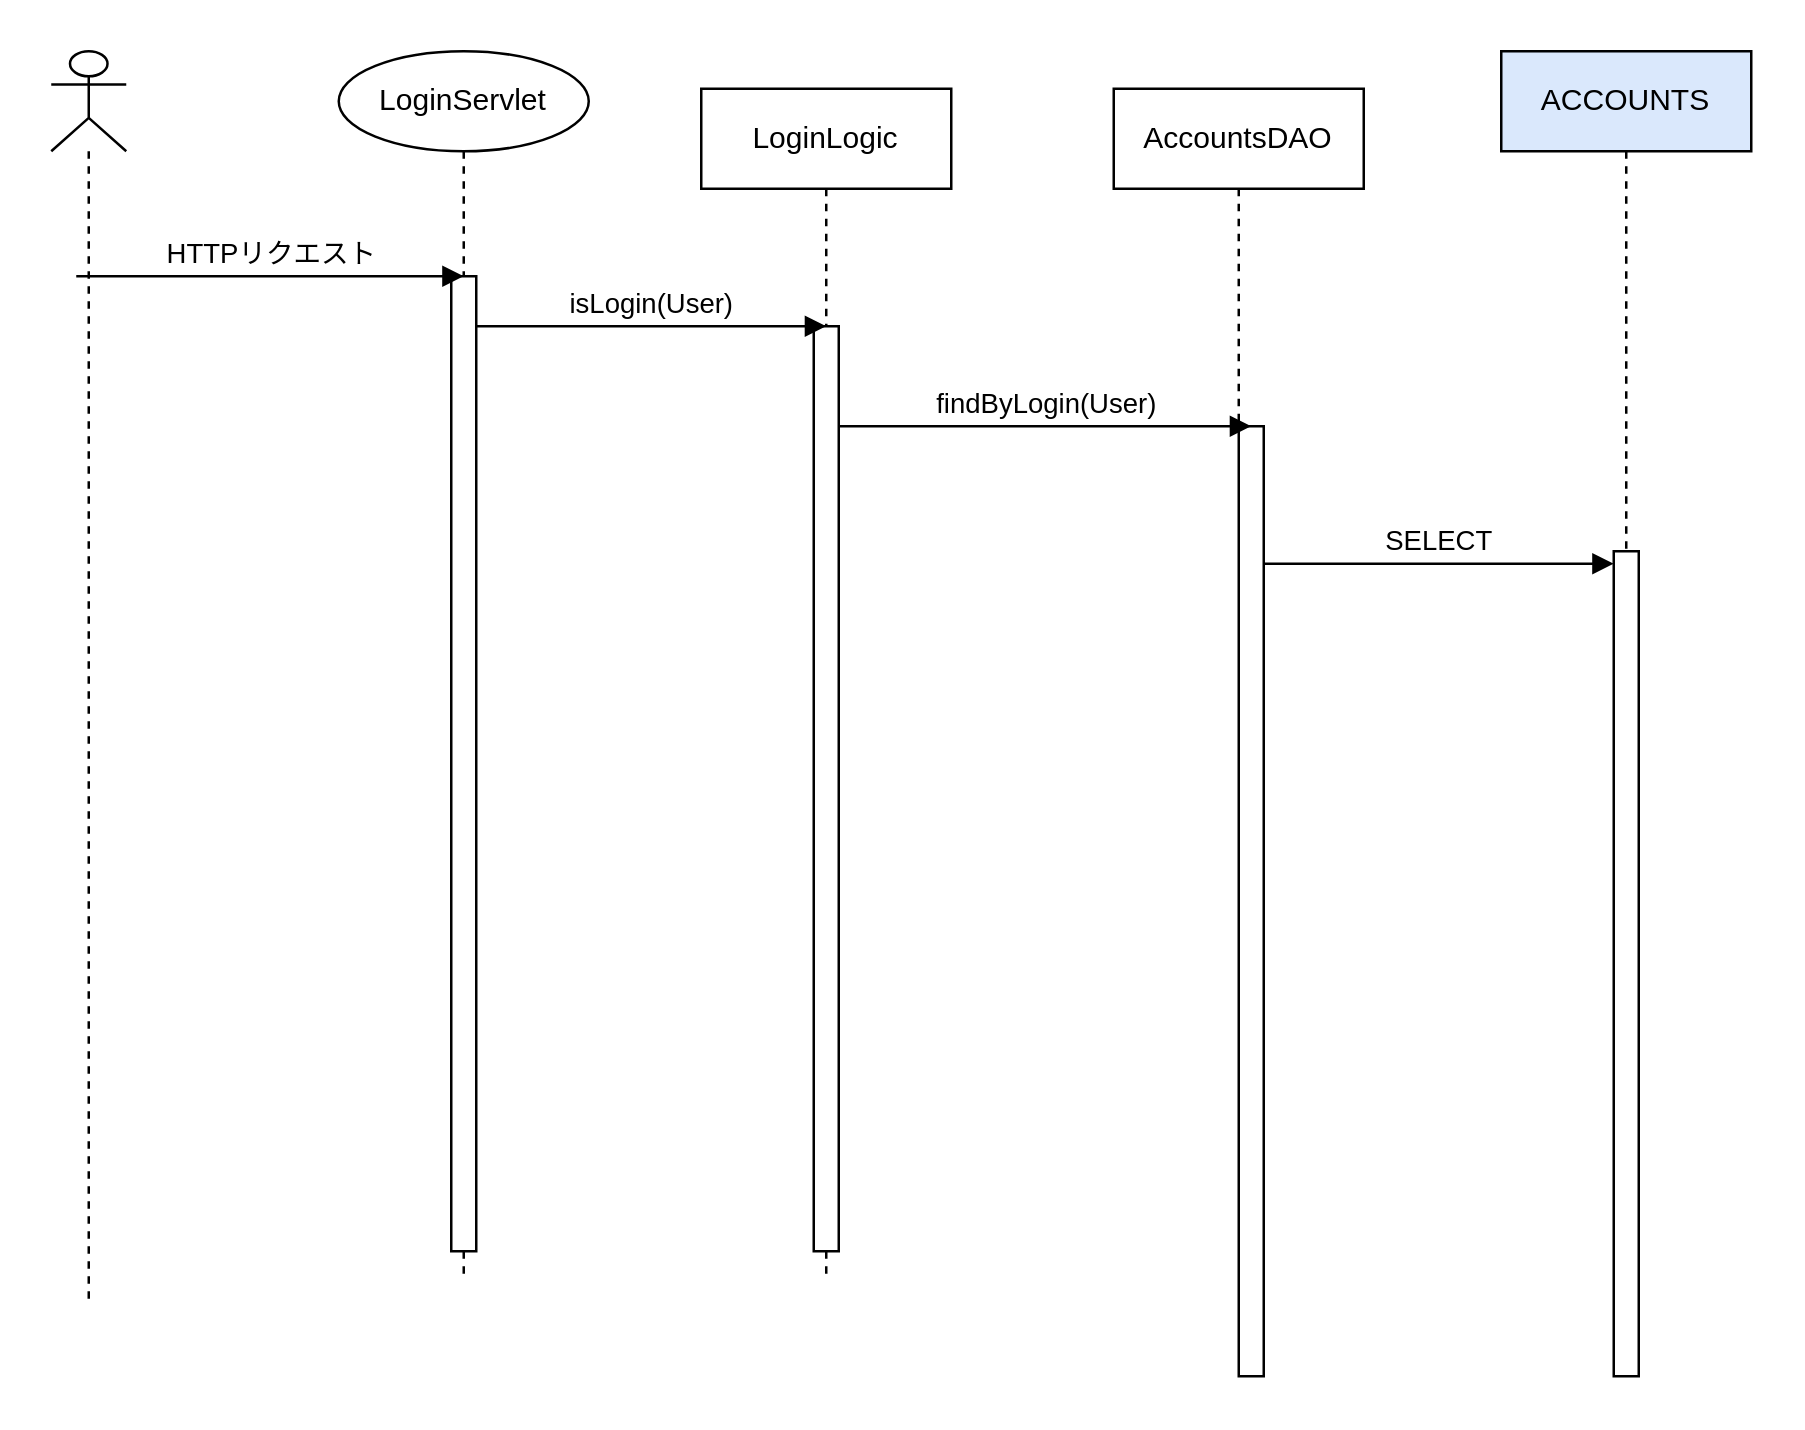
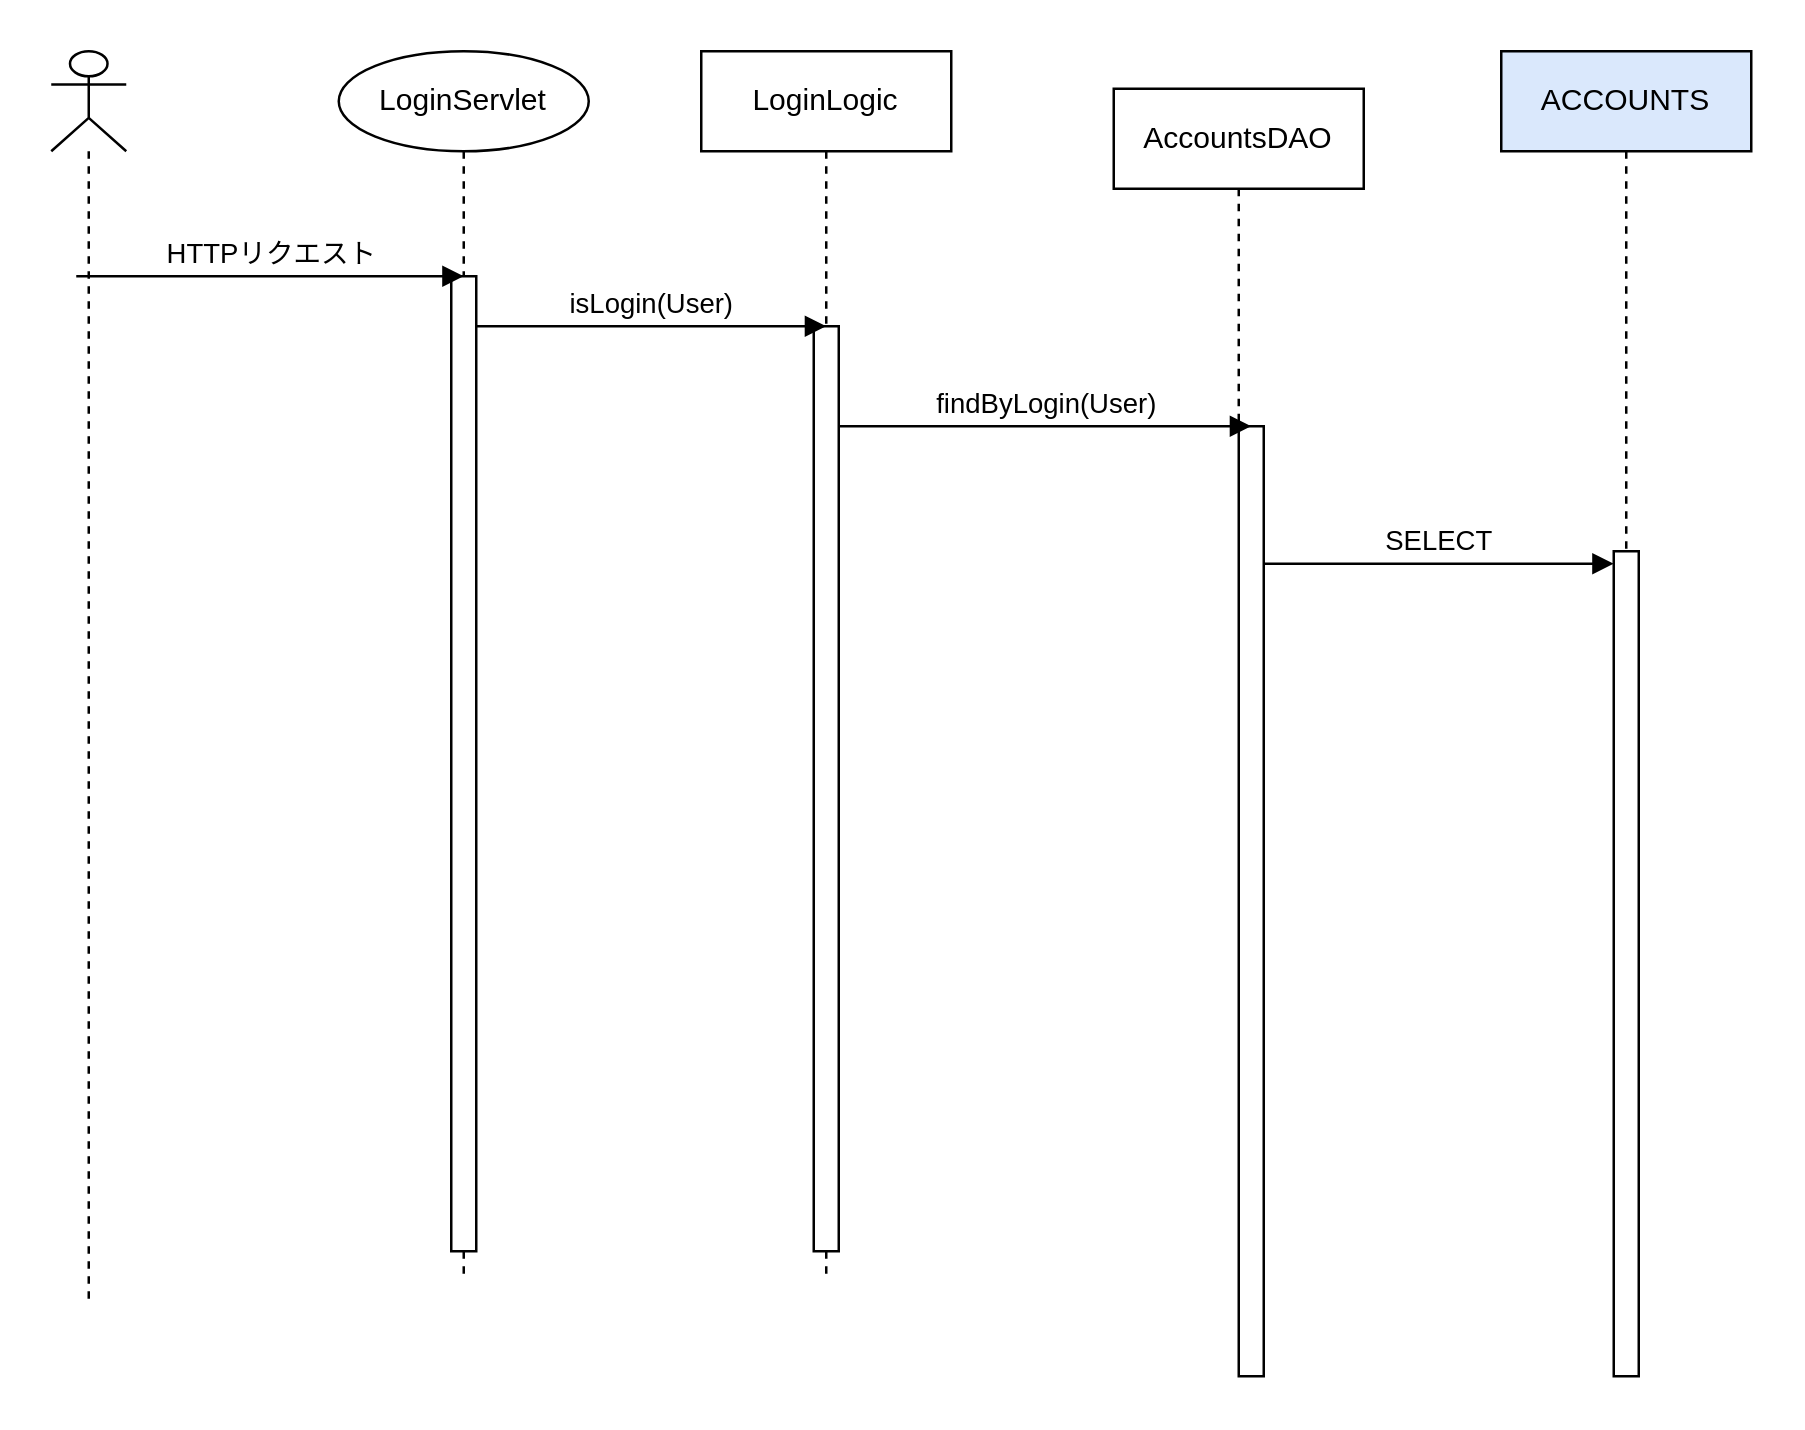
node "LoginLogic": moved (826, 139) -> (826, 101)
